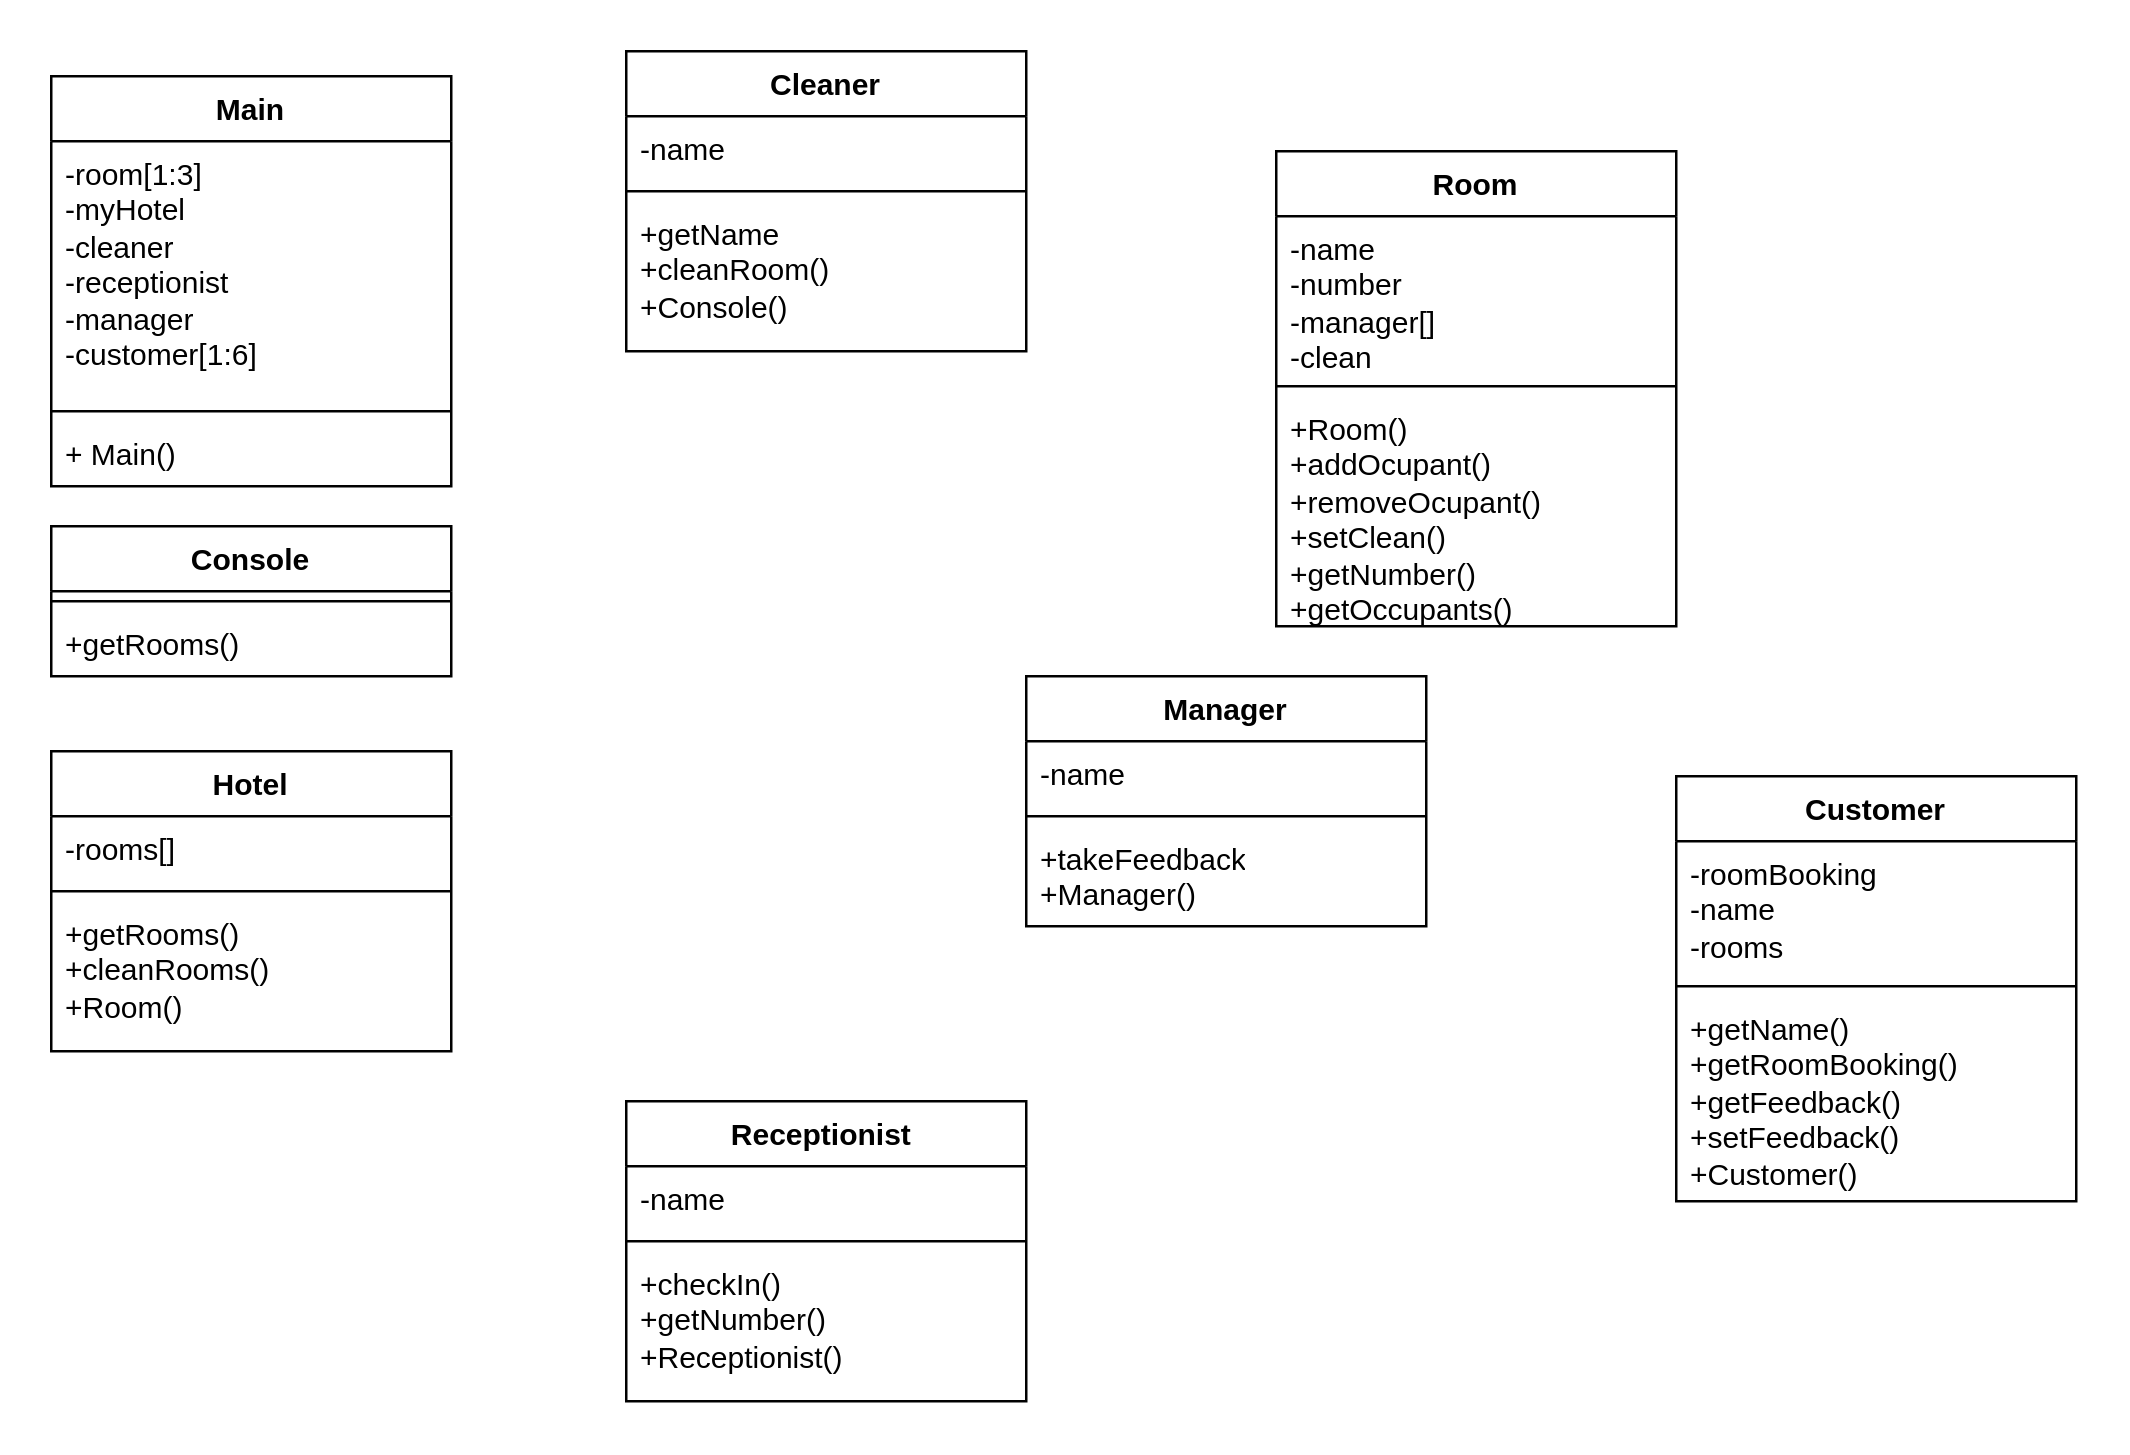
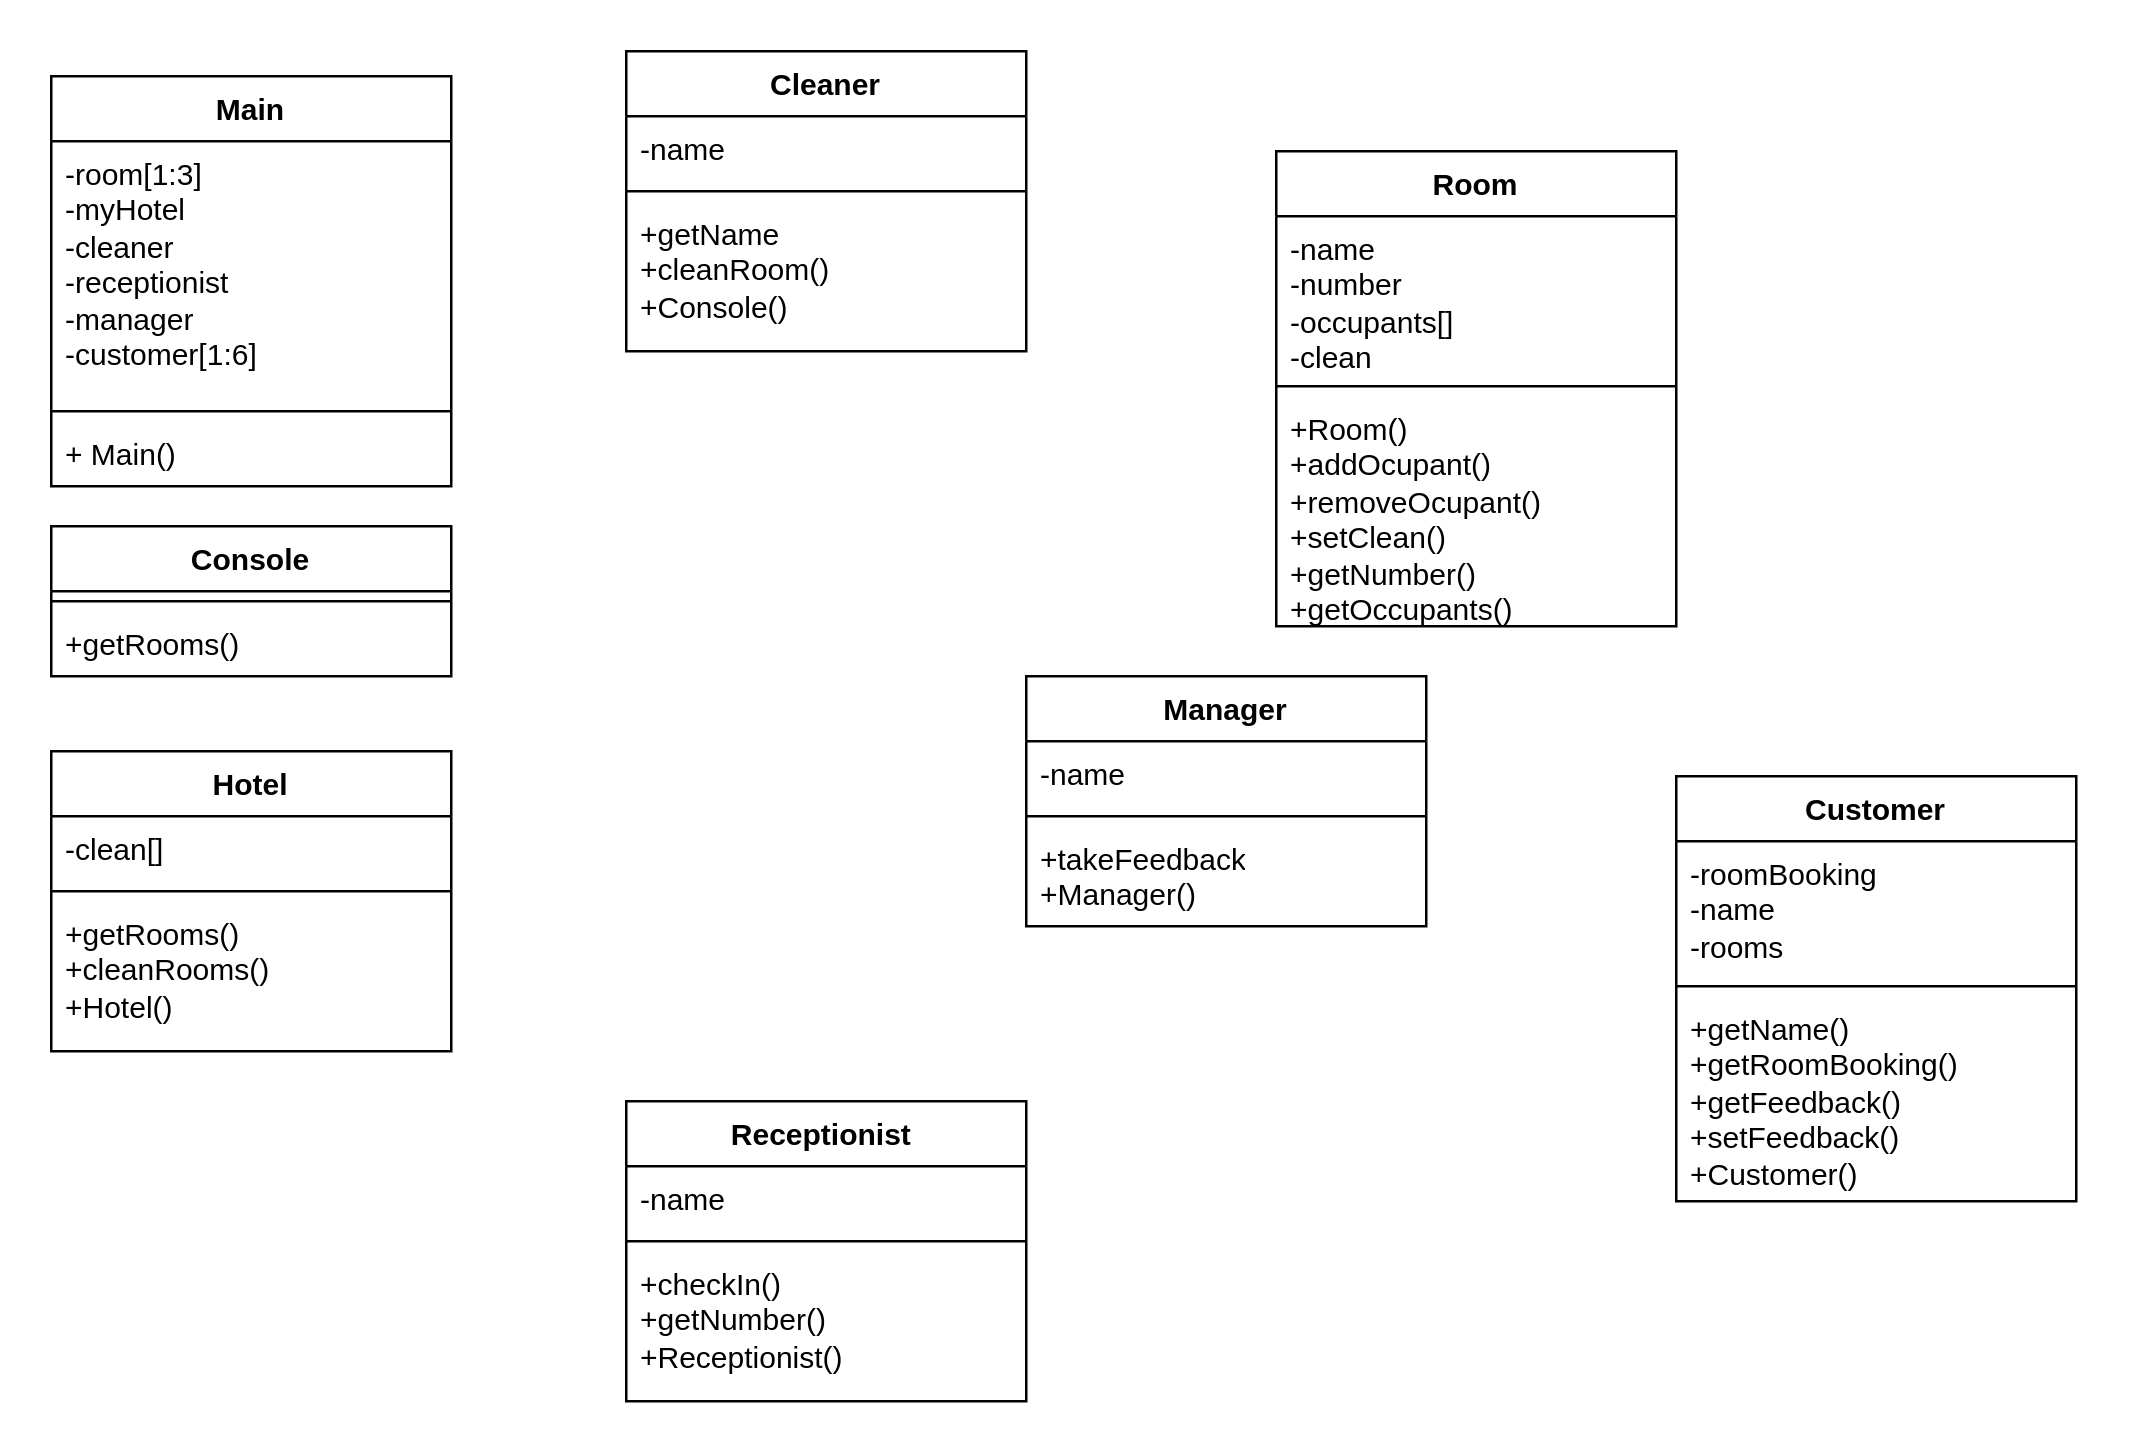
node "-name -number -manager[] -clean": label "-name -number -manager[] -clean" -> "-name -number -occupants[] -clean"
node "-rooms[]": label "-rooms[]" -> "-clean[]"
node "+getRooms() +cleanRooms() +Room()": label "+getRooms() +cleanRooms() +Room()" -> "+getRooms() +cleanRooms() +Hotel()"
